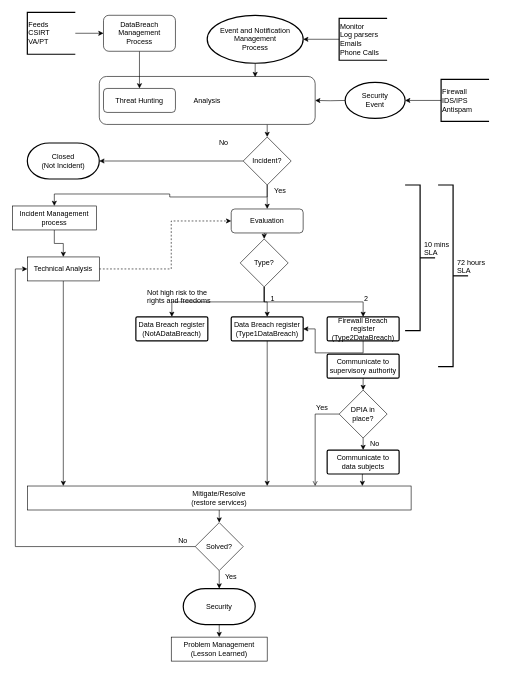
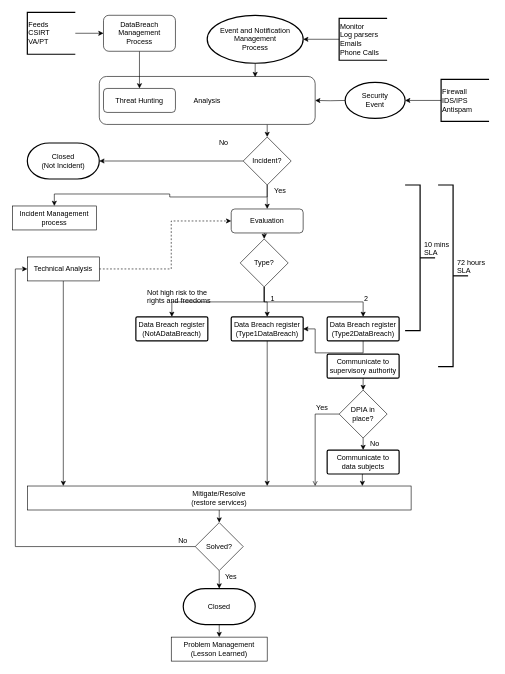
edge "Incident Management process" -> "Technical Analysis": removed
node "Firewall Breach register (Type2DataBreach)": label "Firewall Breach register (Type2DataBreach)" -> "Data Breach register (Type2DataBreach)"
node "Security": label "Security" -> "Closed"
